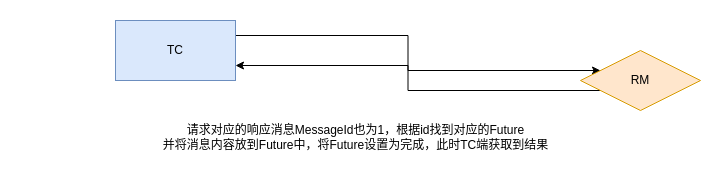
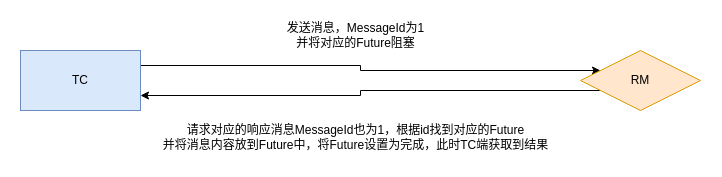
node "发送消息，MessageId为1 并将对应的Future阻塞": added
node "TC": moved (176, 51) -> (81, 81)
